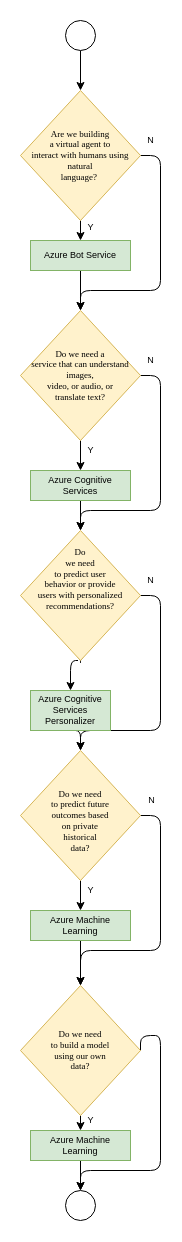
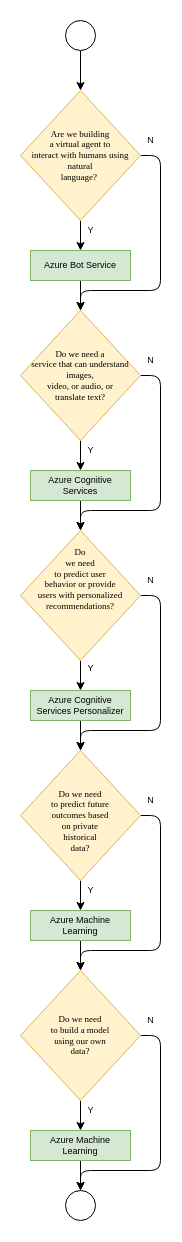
node "Azure Bot Service": moved (81, 256) -> (81, 266)
node "Azure Cognitive Services Personalizer": size 80x40 -> 100x30
node "Do we need to build a model using our own data?": moved (81, 1051) -> (81, 1036)
